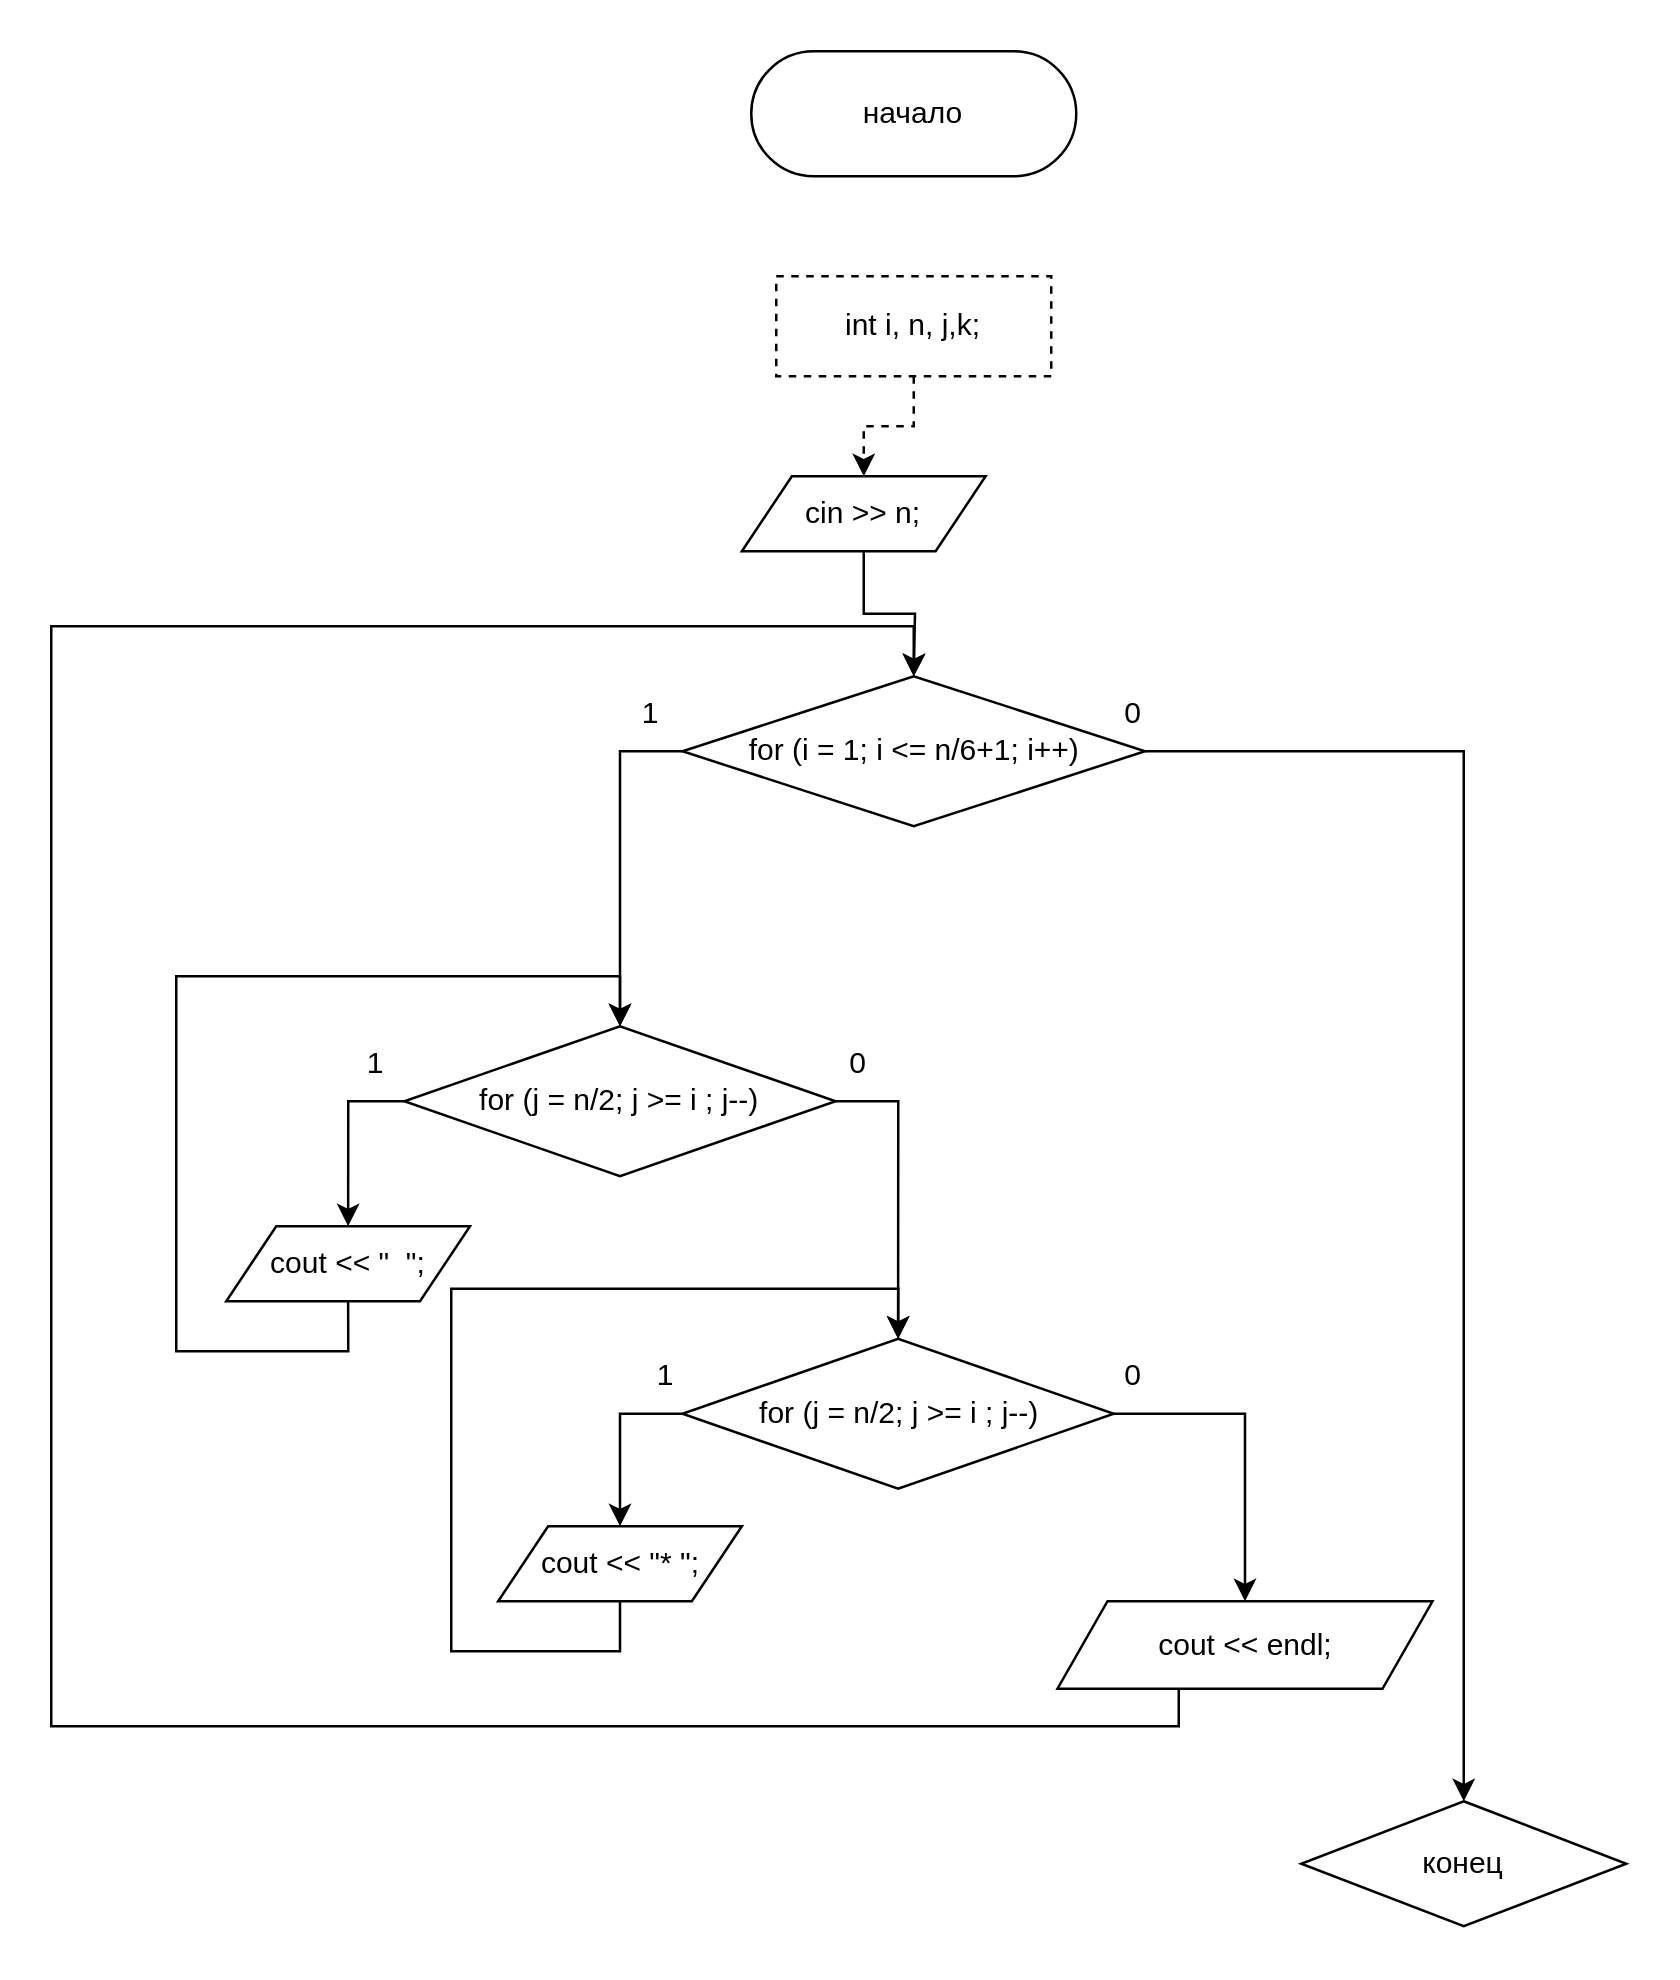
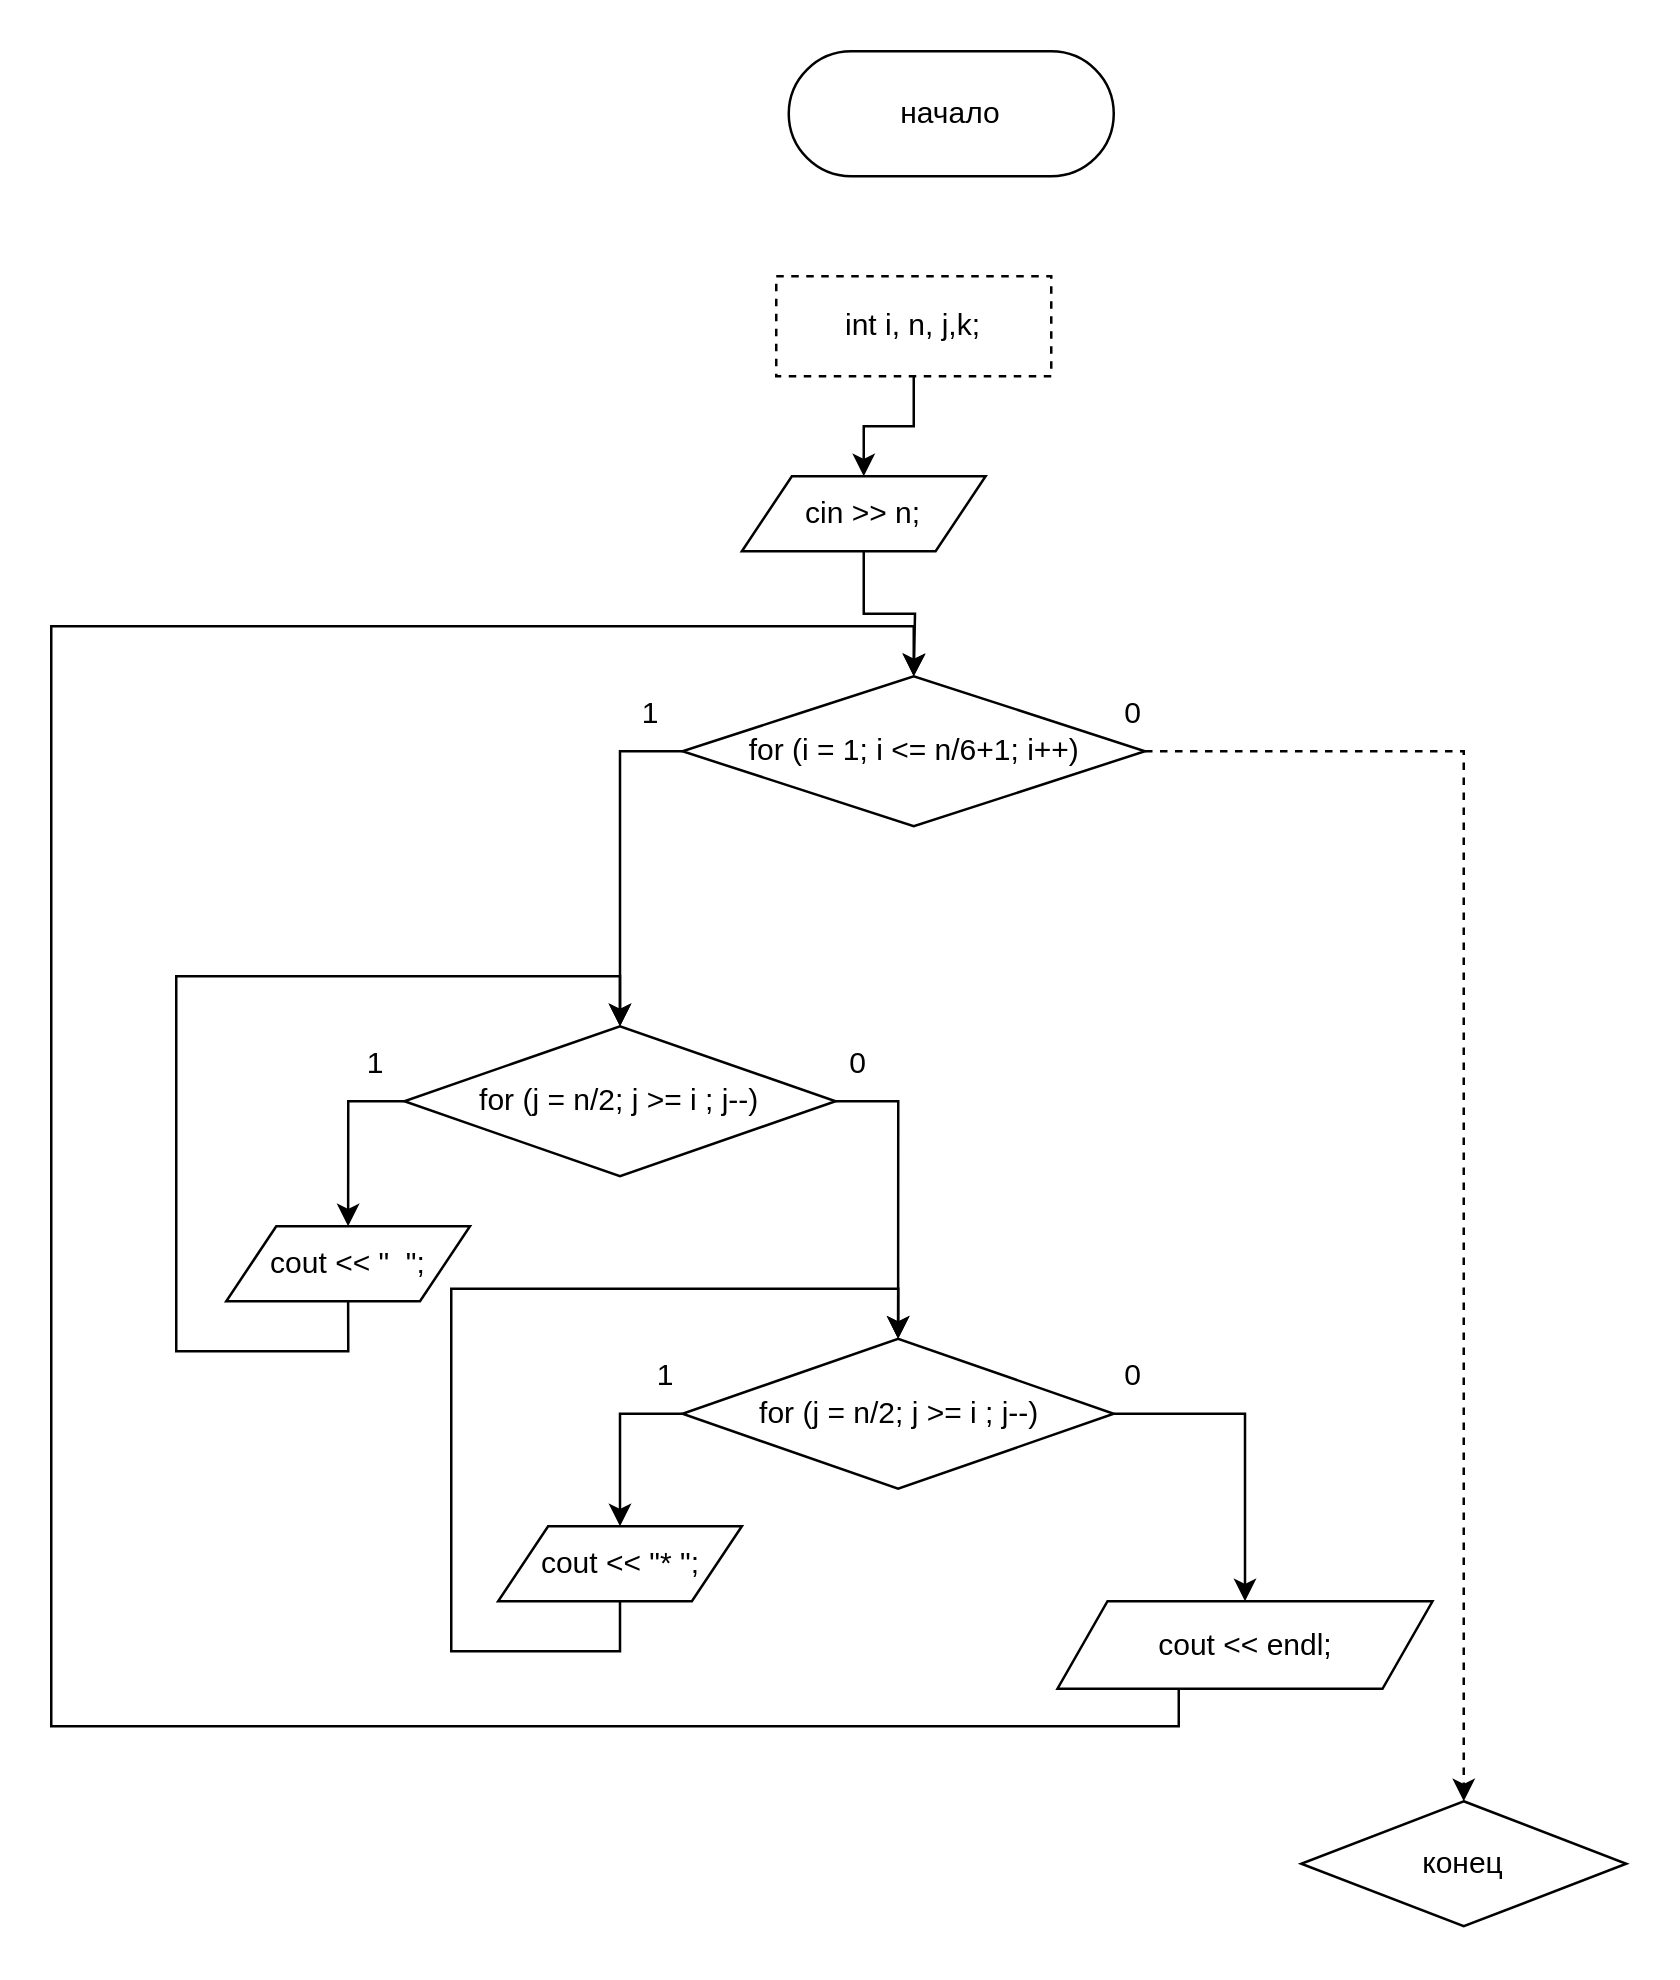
node "начало": moved (914, 114) -> (951, 114)
edge "int i, n, j,k;" -> "cin >> n;": style dashed -> solid
edge "for (i = 1; i <= n/6+1; i++)" -> "конец": style solid -> dashed
